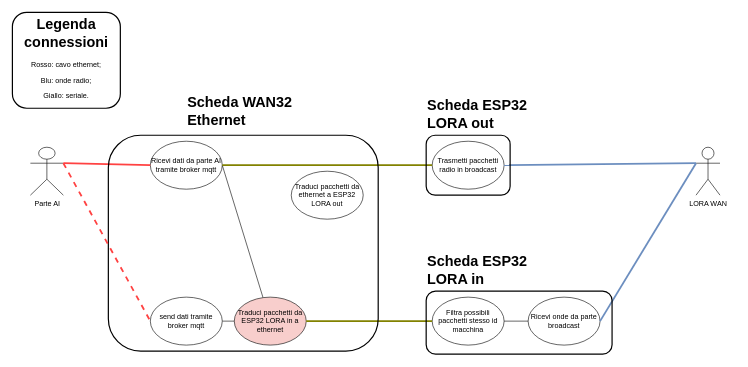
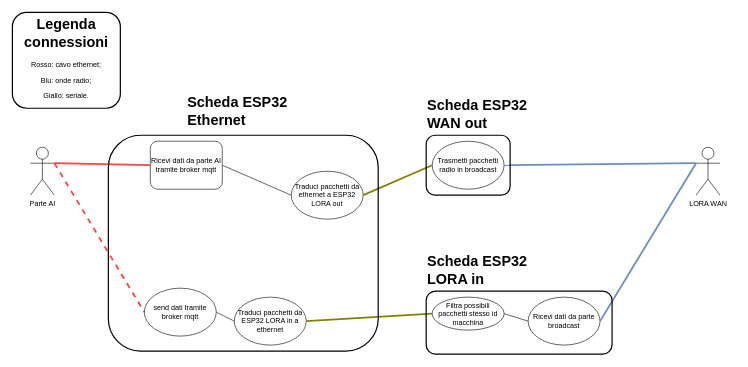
node "Scheda WAN32 Ethernet": label "Scheda WAN32 Ethernet" -> "Scheda ESP32 Ethernet"
node "Scheda ESP32 LORA out": label "Scheda ESP32 LORA out" -> "Scheda ESP32 WAN out"
node "Ricevi dati da parte AI tramite broker mqtt": shape ellipse -> rounded rectangle
edge "Ricevi dati da parte AI tramite broker mqtt" -- "Trasmetti pacchetti radio in broadcast": now "Traduci pacchetti da ethernet a ESP32 LORA out" -- "Trasmetti pacchetti radio in broadcast"
node "Parte AI": size 33x48 -> 24x48
edge "Ricevi dati da parte AI tramite broker mqtt" -- "Traduci pacchetti da ESP32 LORA in a ethernet": now "Ricevi dati da parte AI tramite broker mqtt" -- "Traduci pacchetti da ethernet a ESP32 LORA out"
node "send dati tramite broker mqtt": moved (186, 321) -> (180, 312)
node "Traduci pacchetti da ESP32 LORA in a ethernet": fillcolor #f8cecc -> #ffffff
node "Filtra possibili pacchetti stesso id macchina": size 72x48 -> 72x33
node "Ricevi onde da parte broadcast": label "Ricevi onde da parte broadcast" -> "Ricevi dati da parte broadcast"
